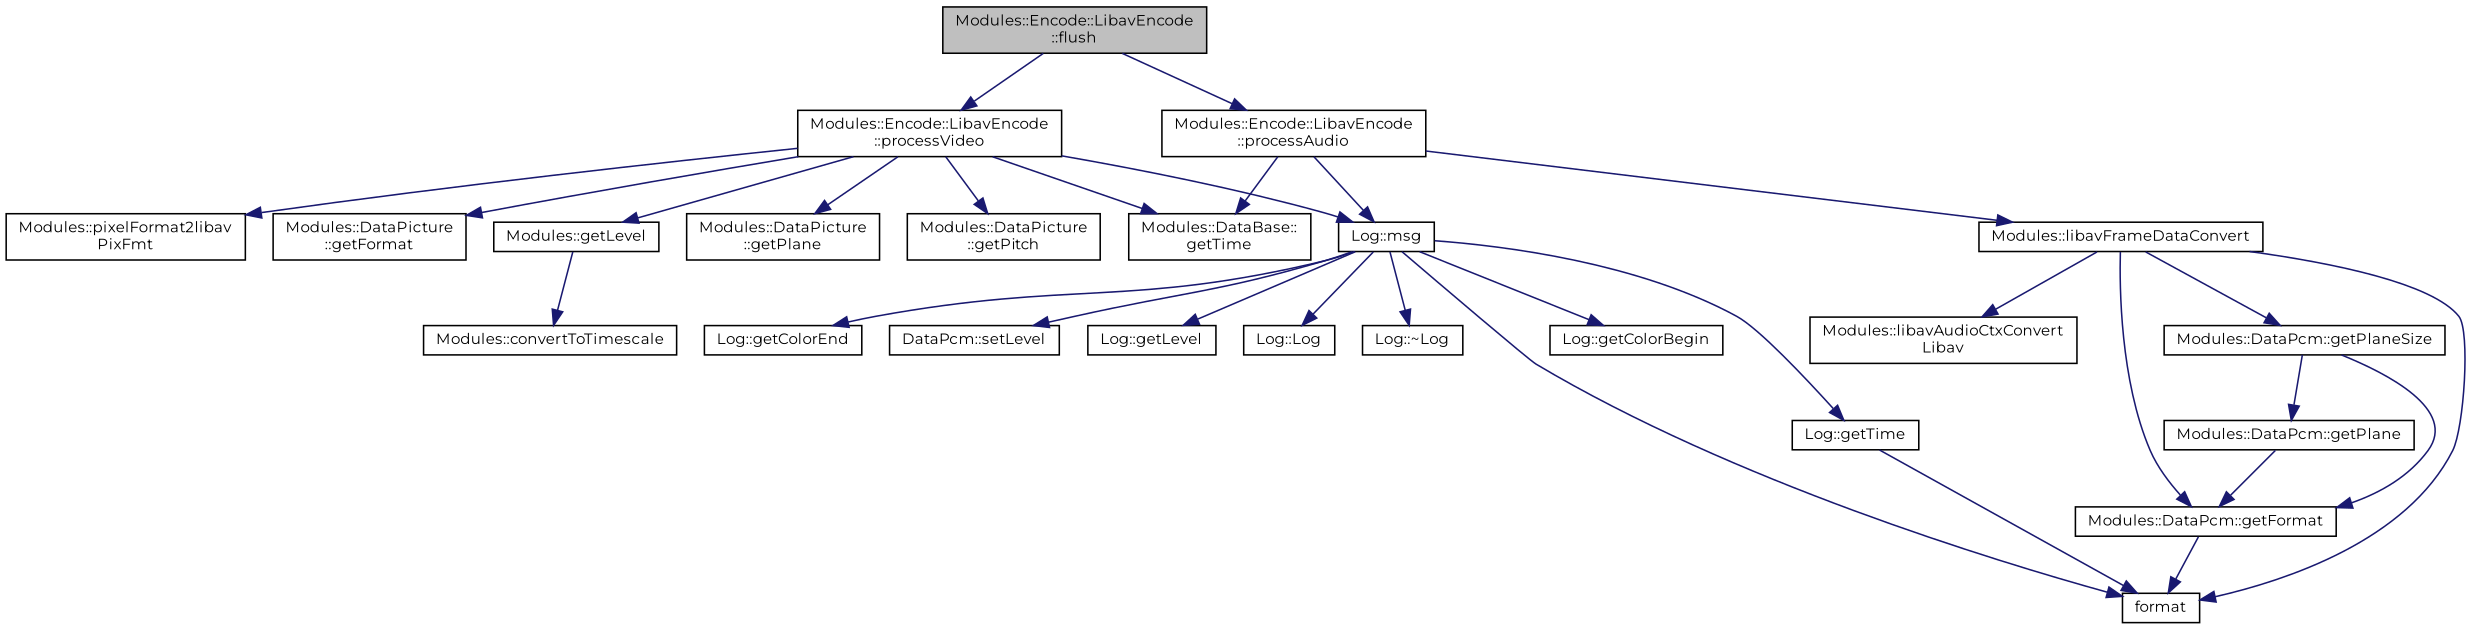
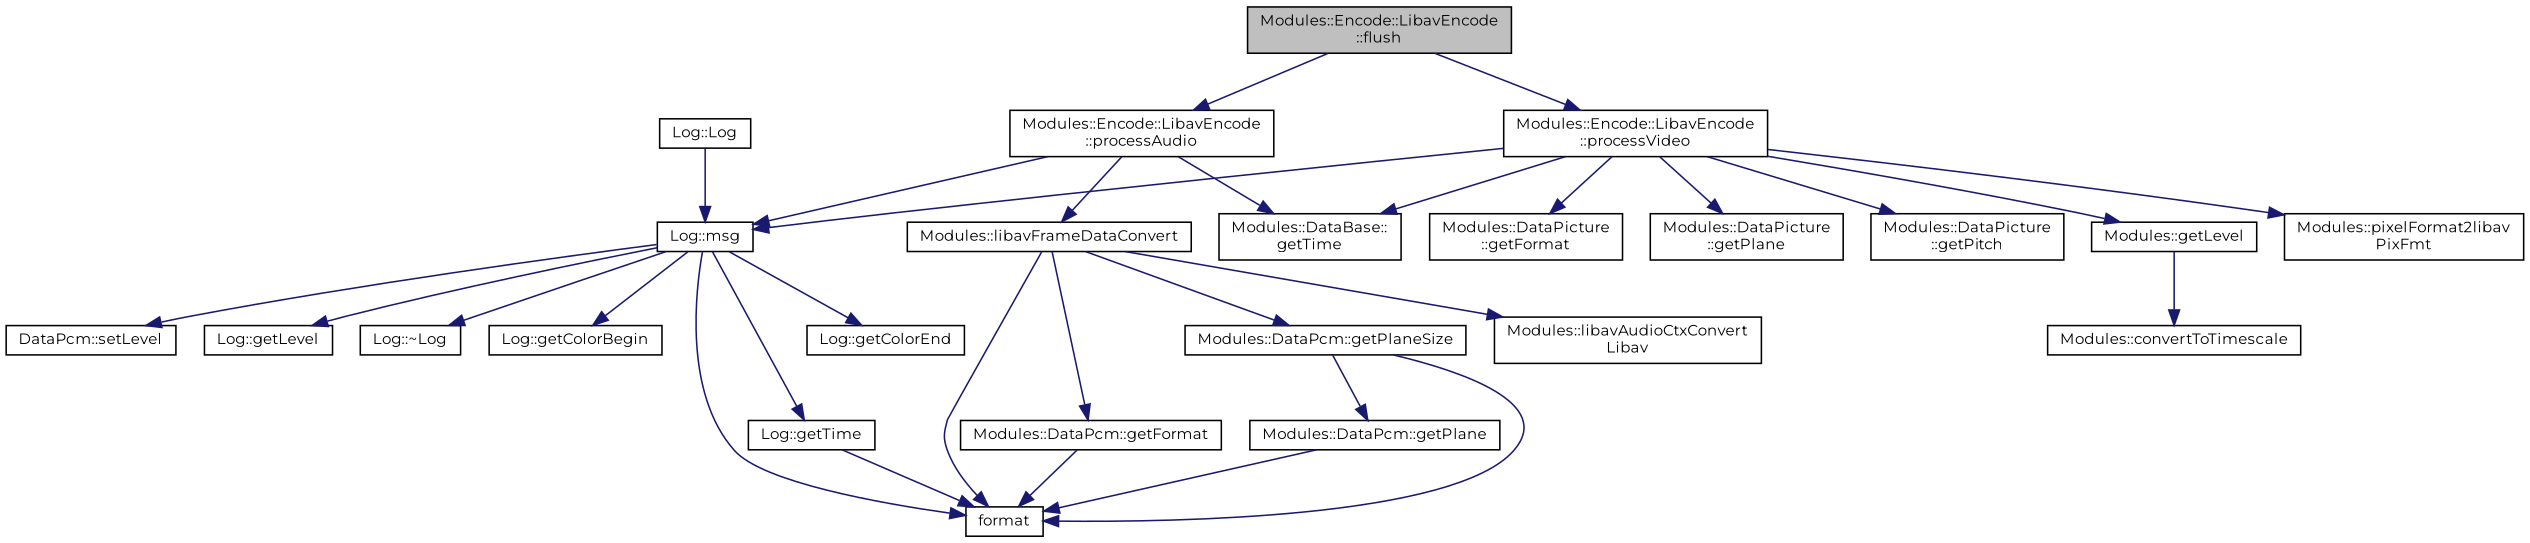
edge "Log::msg" -> "Log::Log": reversed
edge "Modules::DataPcm::getPlaneSize" -> "Modules::DataPcm::getFormat": now "Modules::DataPcm::getPlaneSize" -> "format"
edge "Modules::DataPcm::getPlane" -> "Modules::DataPcm::getFormat": now "Modules::DataPcm::getPlane" -> "format"
